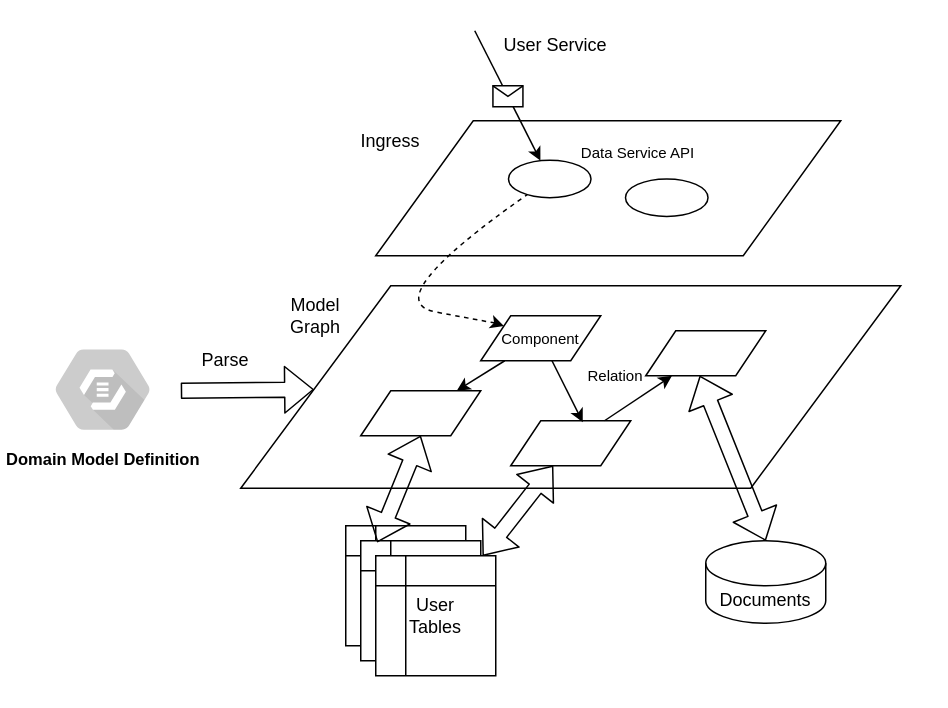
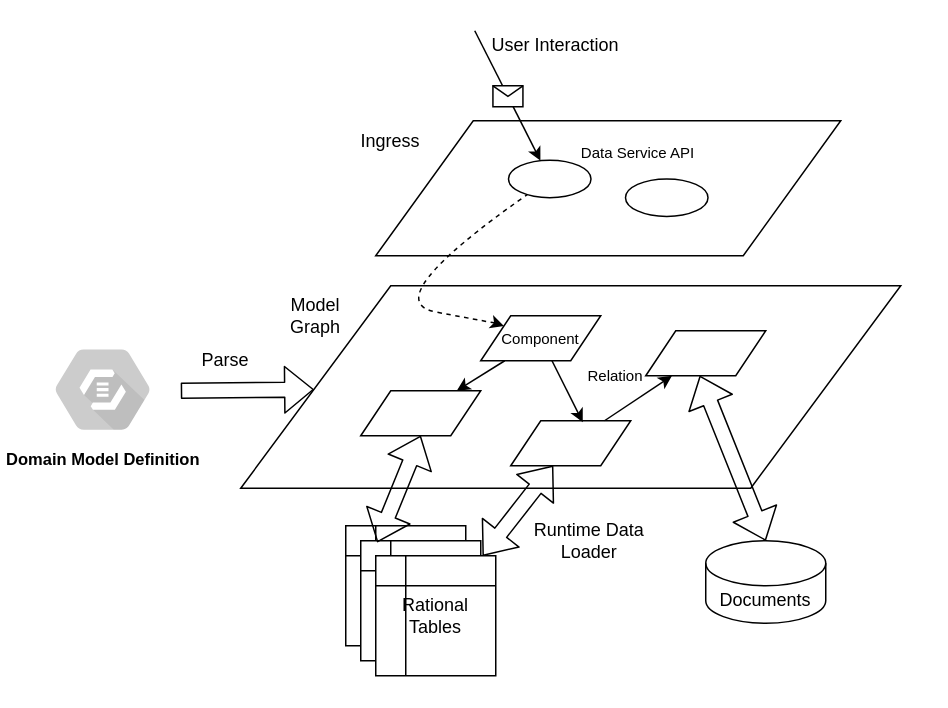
node "User Service": label "User Service" -> "User Interaction"
node "Runtime Data Loader": added
node "User Tables": label "User Tables" -> "Rational Tables"
